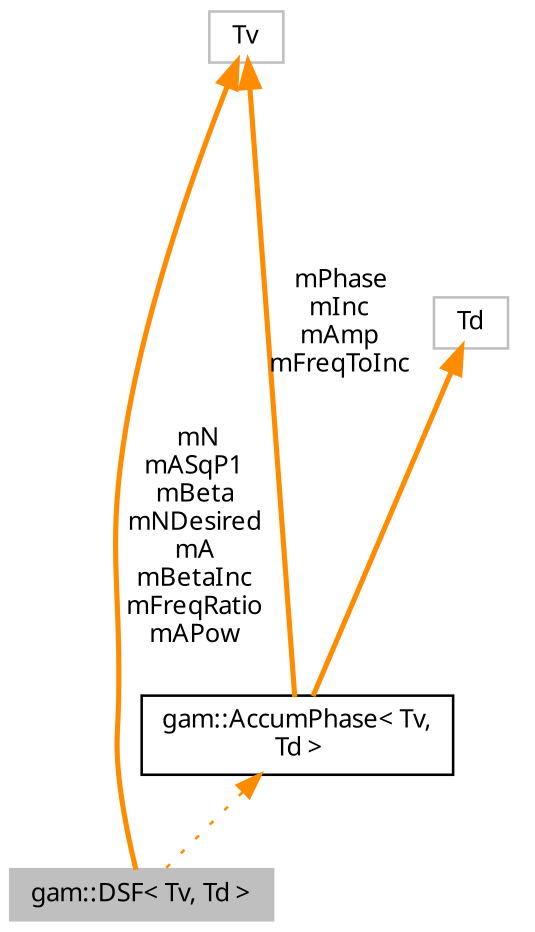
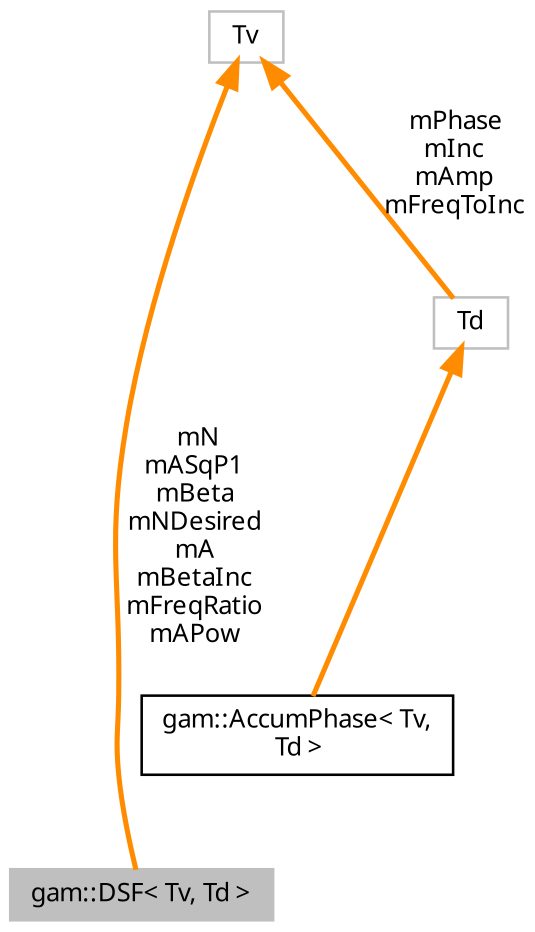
edge "gam::AccumPhase< Tv, Td >" -> "Tv": now "Td" -> "Tv"
edge "gam::DSF< Tv, Td >" -> "gam::AccumPhase< Tv, Td >": removed
